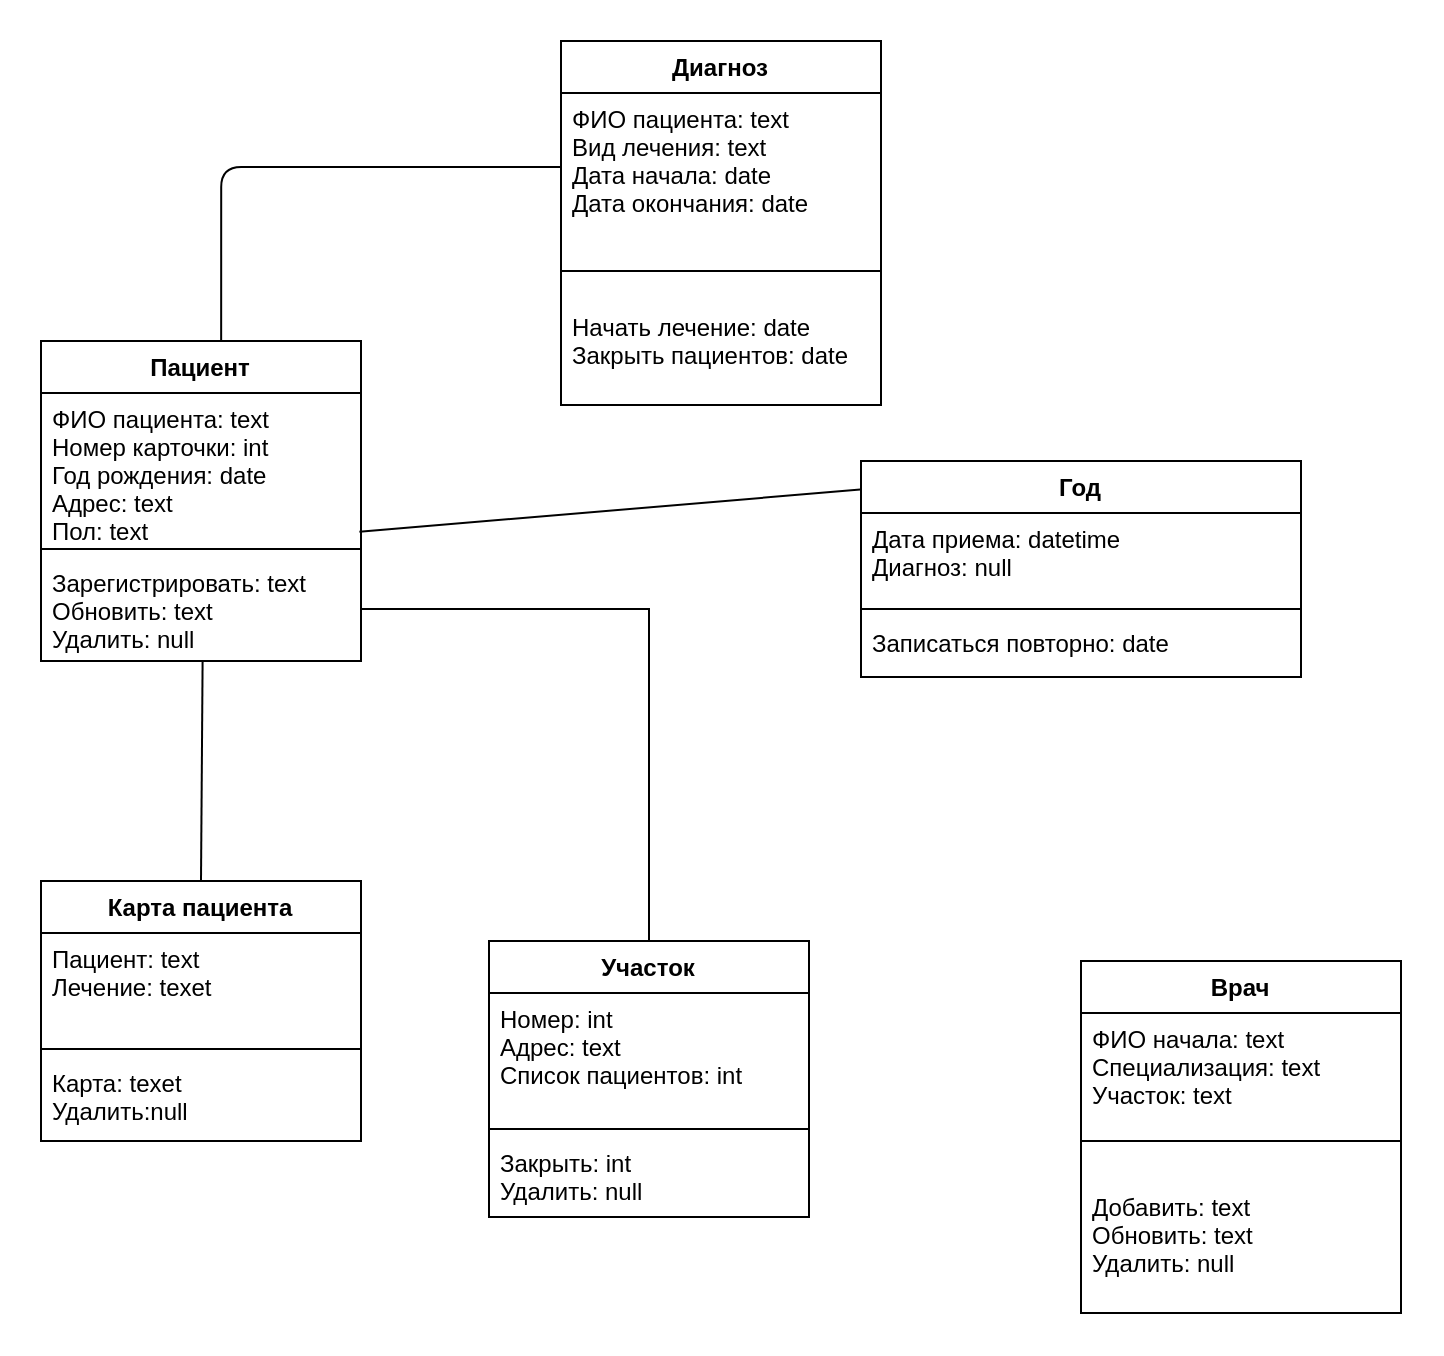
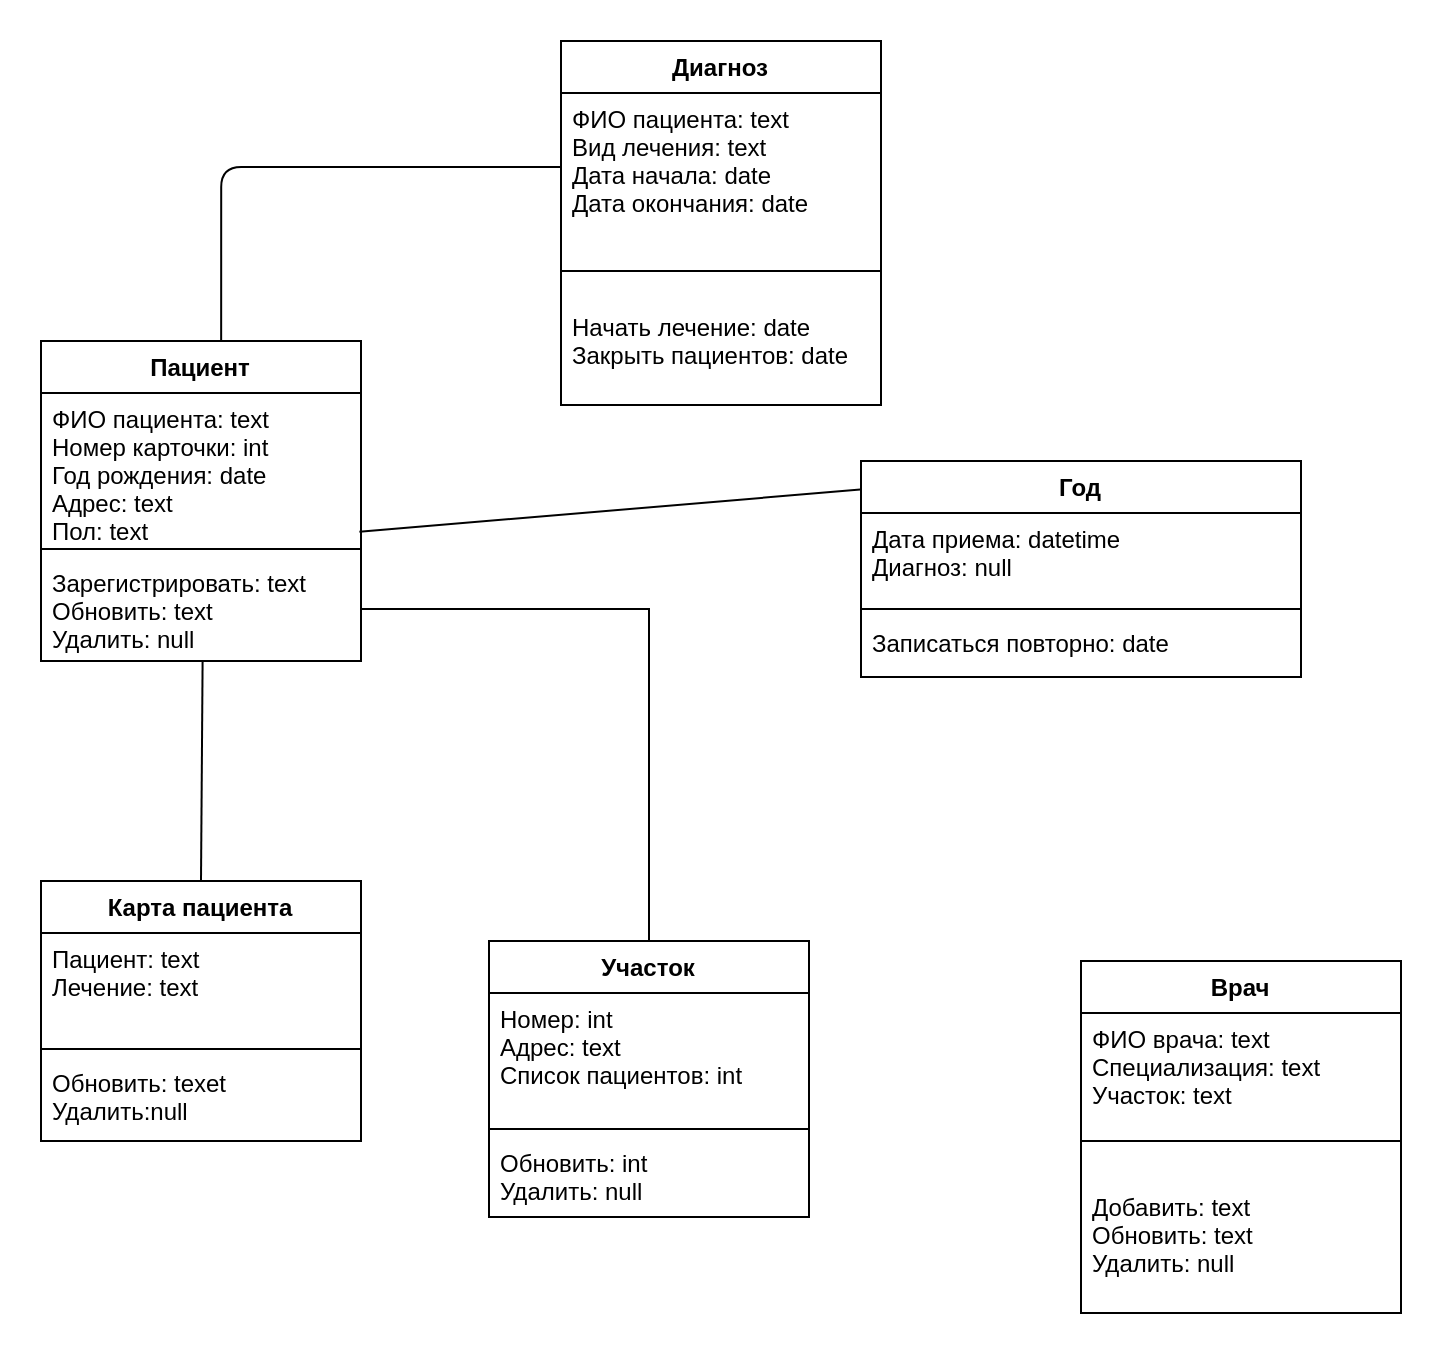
node "Пациент: text Лечение: texet": label "Пациент: text Лечение: texet" -> "Пациент: text Лечение: text"
node "ФИО начала: text Специализация: text Участок: text": label "ФИО начала: text Специализация: text Участок: text" -> "ФИО врача: text Специализация: text Участок: text"
node "Карта: texet Удалить:null": label "Карта: texet Удалить:null" -> "Обновить: texet Удалить:null"
node "Закрыть: int Удалить: null": label "Закрыть: int Удалить: null" -> "Обновить: int Удалить: null"
